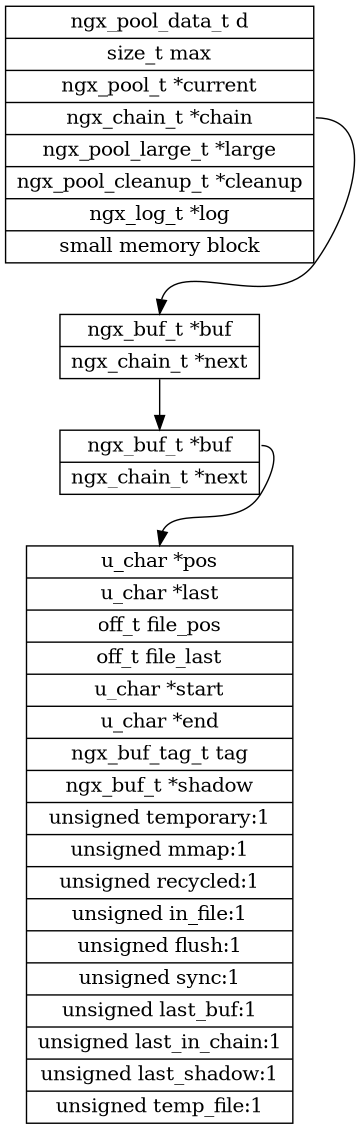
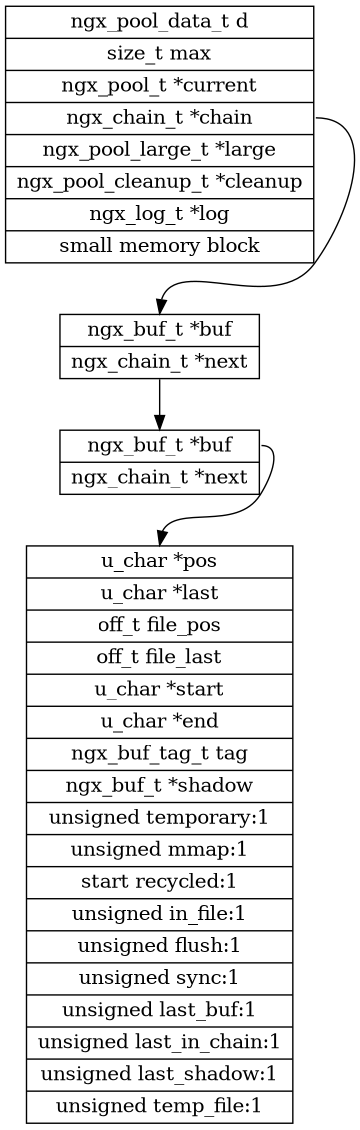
node "u_char *pos": text "unsigned recycled:1" -> "start recycled:1"
